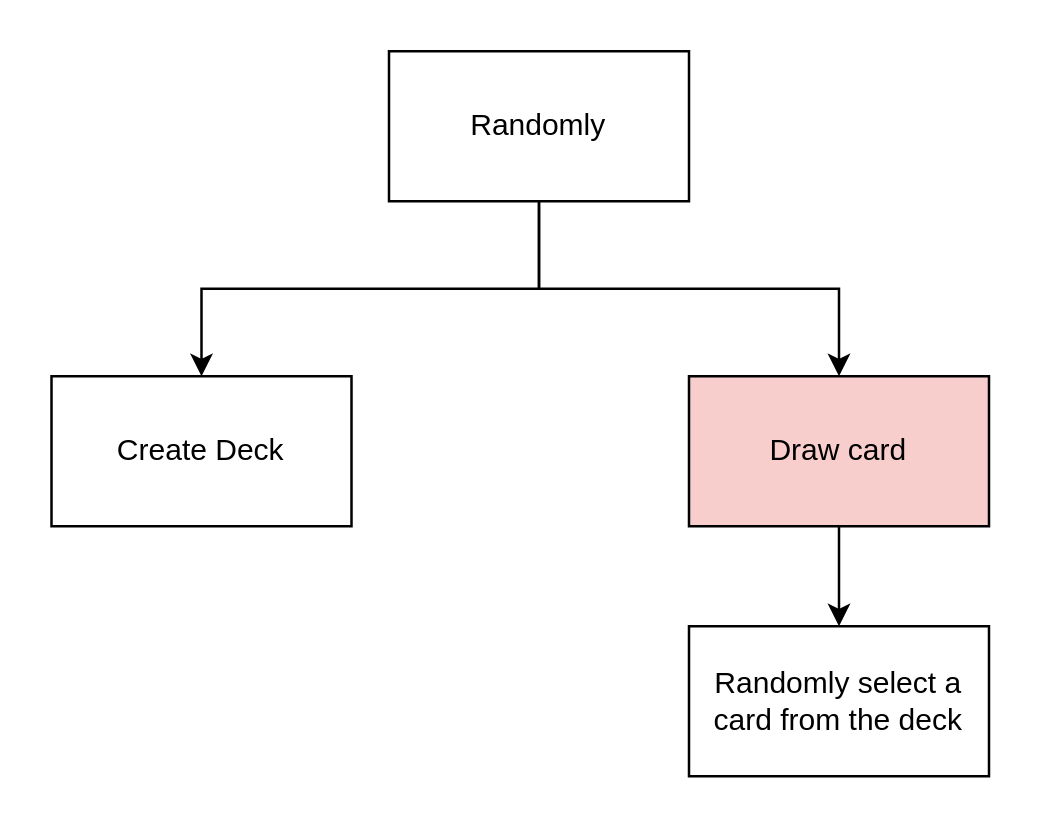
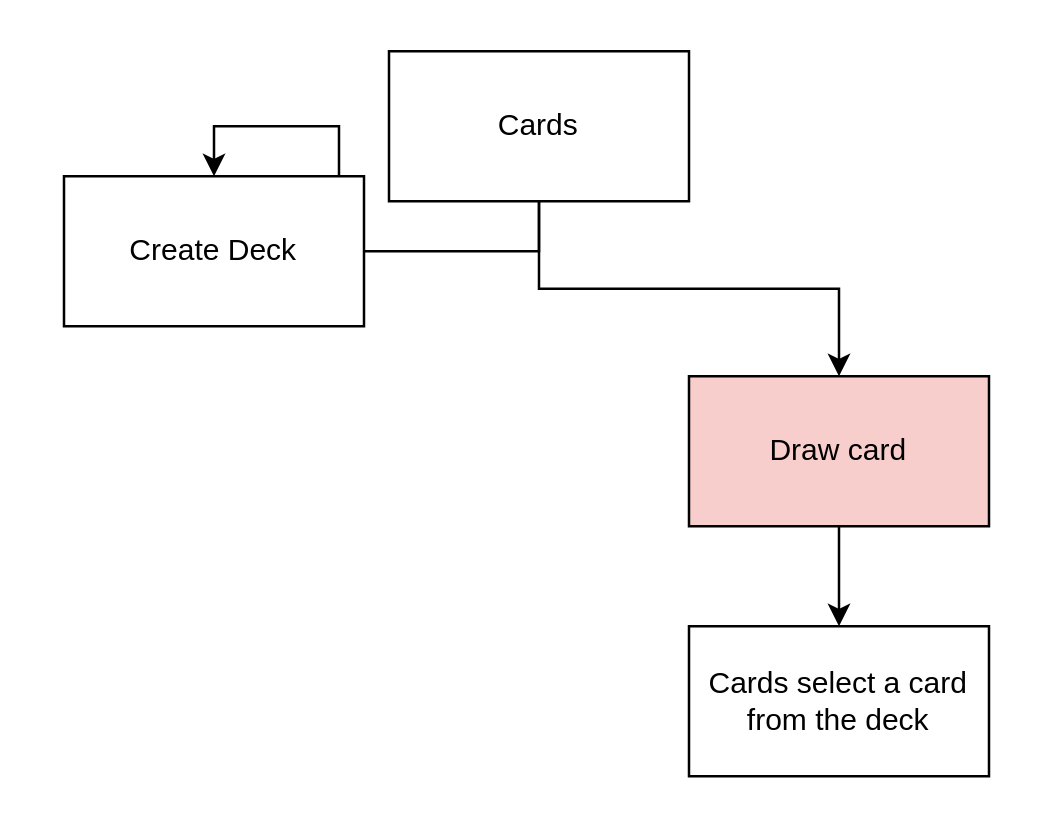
node "Randomly": label "Randomly" -> "Cards"
node "Create Deck": moved (201, 451) -> (214, 251)
node "Randomly select a card from the deck": label "Randomly select a card from the deck" -> "Cards select a card from the deck"
